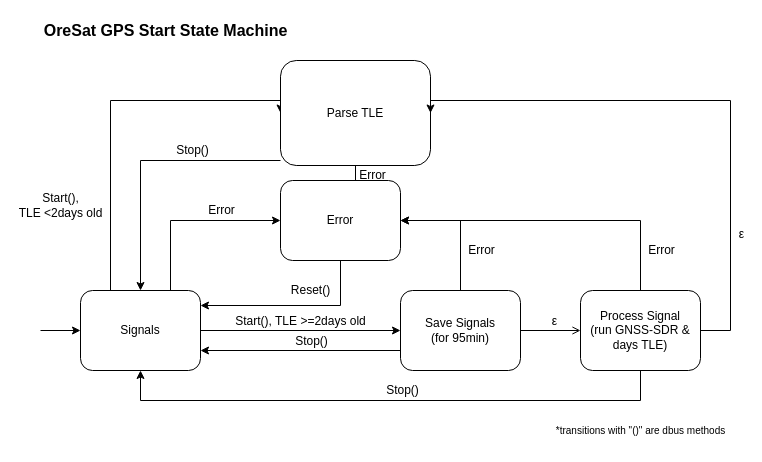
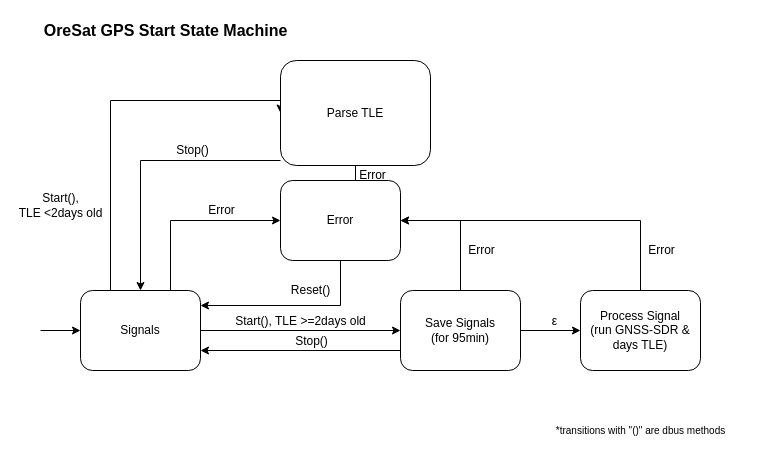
edge "Process Signal (run GNSS-SDR & days TLE)" -> "Parse TLE": removed, label "ε"
edge "Save Signals (for 95min)" -> "Process Signal (run GNSS-SDR & days TLE)": arrowhead open -> classic
edge "Process Signal (run GNSS-SDR & days TLE)" -> "Signals": removed, label "Stop()"
